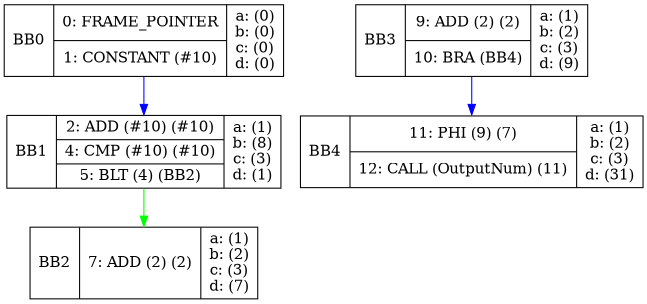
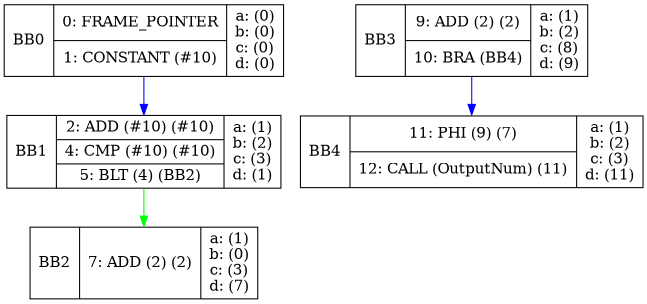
node "BB3": text "c: (3)" -> "c: (8)"
node "BB1": text "b: (8)" -> "b: (2)"
node "BB4": text "d: (31)" -> "d: (11)"
node "BB2": text "b: (2)" -> "b: (0)"
